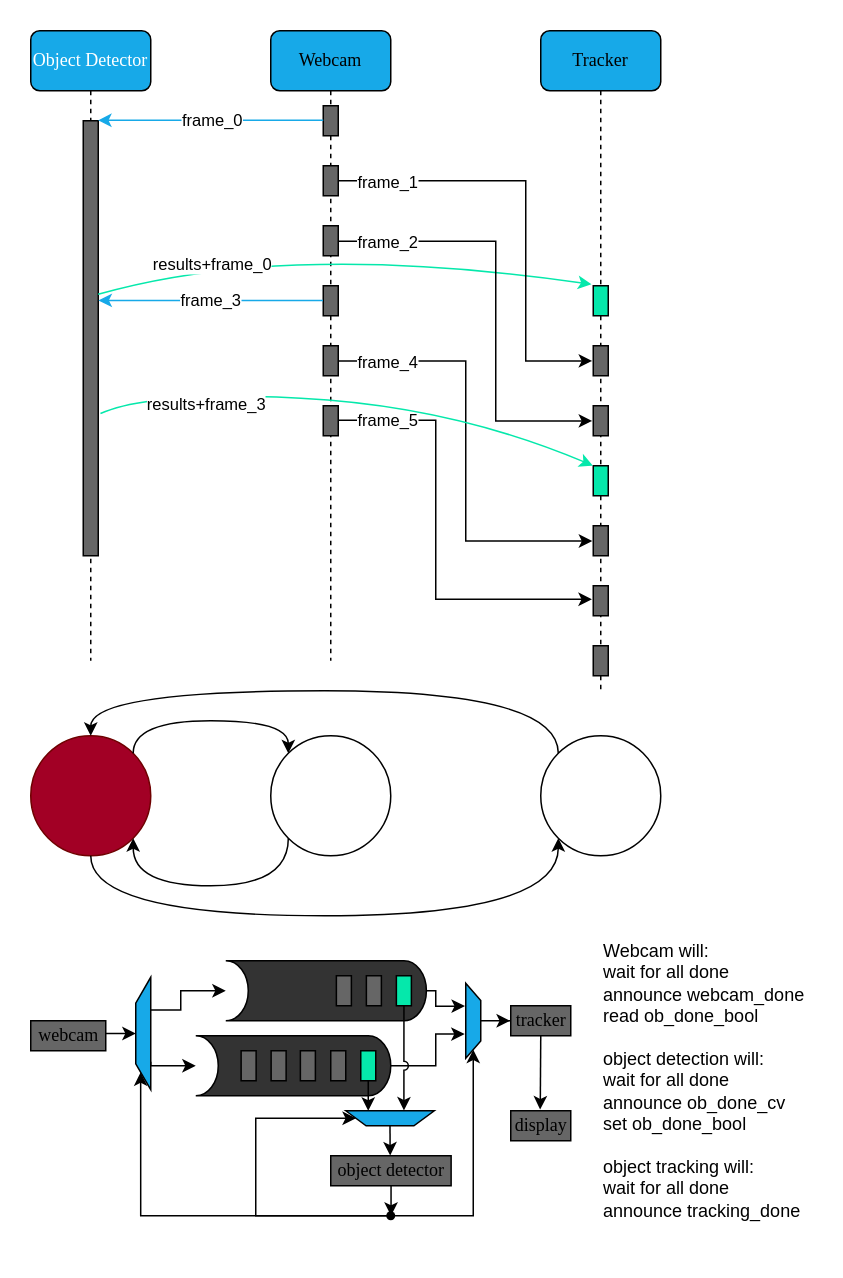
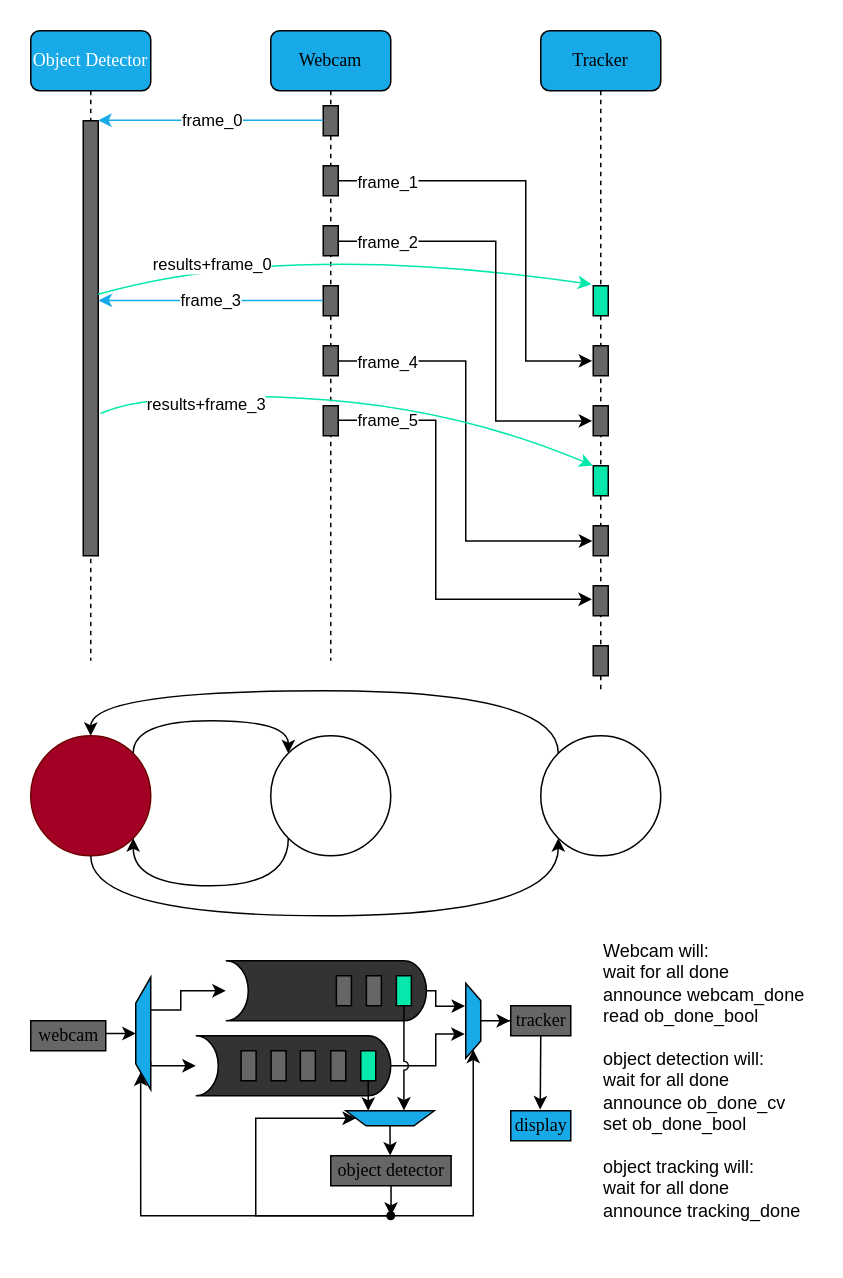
node "display": fillcolor #666666 -> #17a9e8
